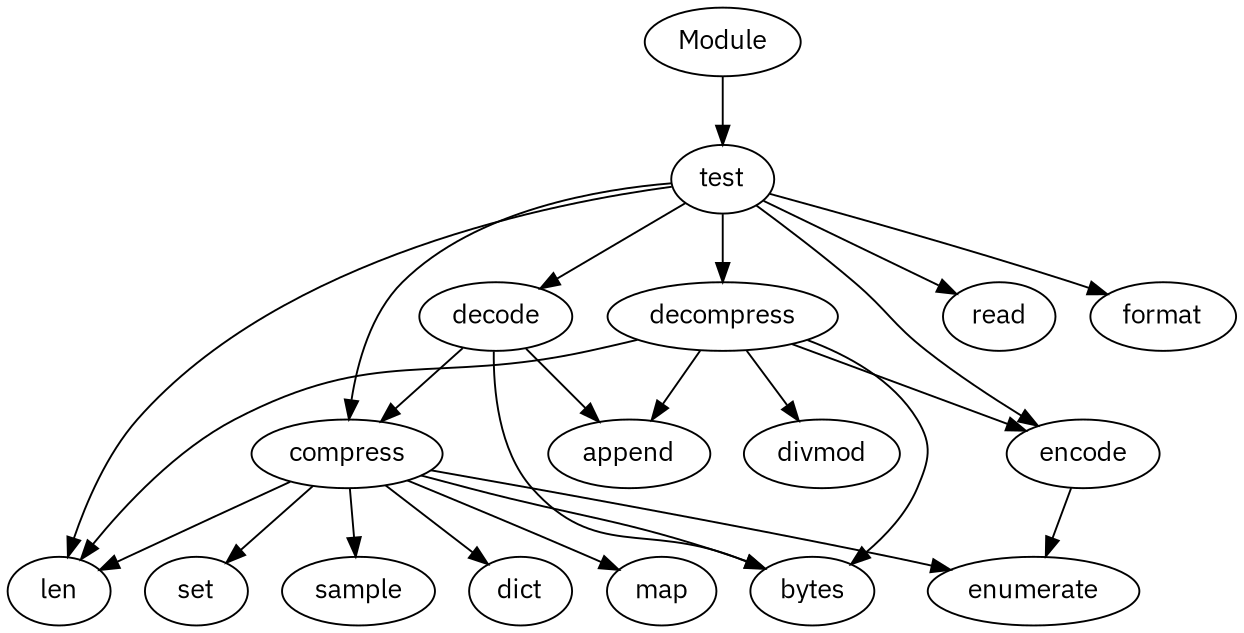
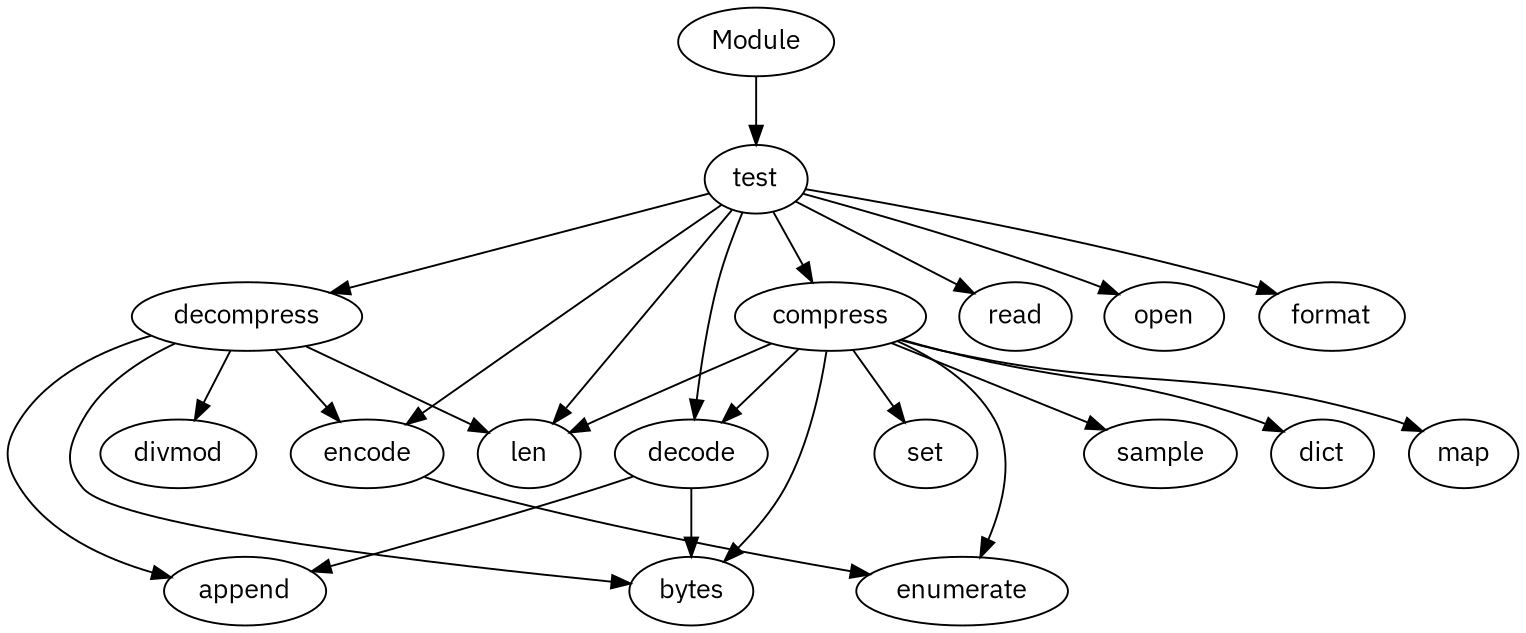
node "open": added
edge "decode" -> "compress": reversed
